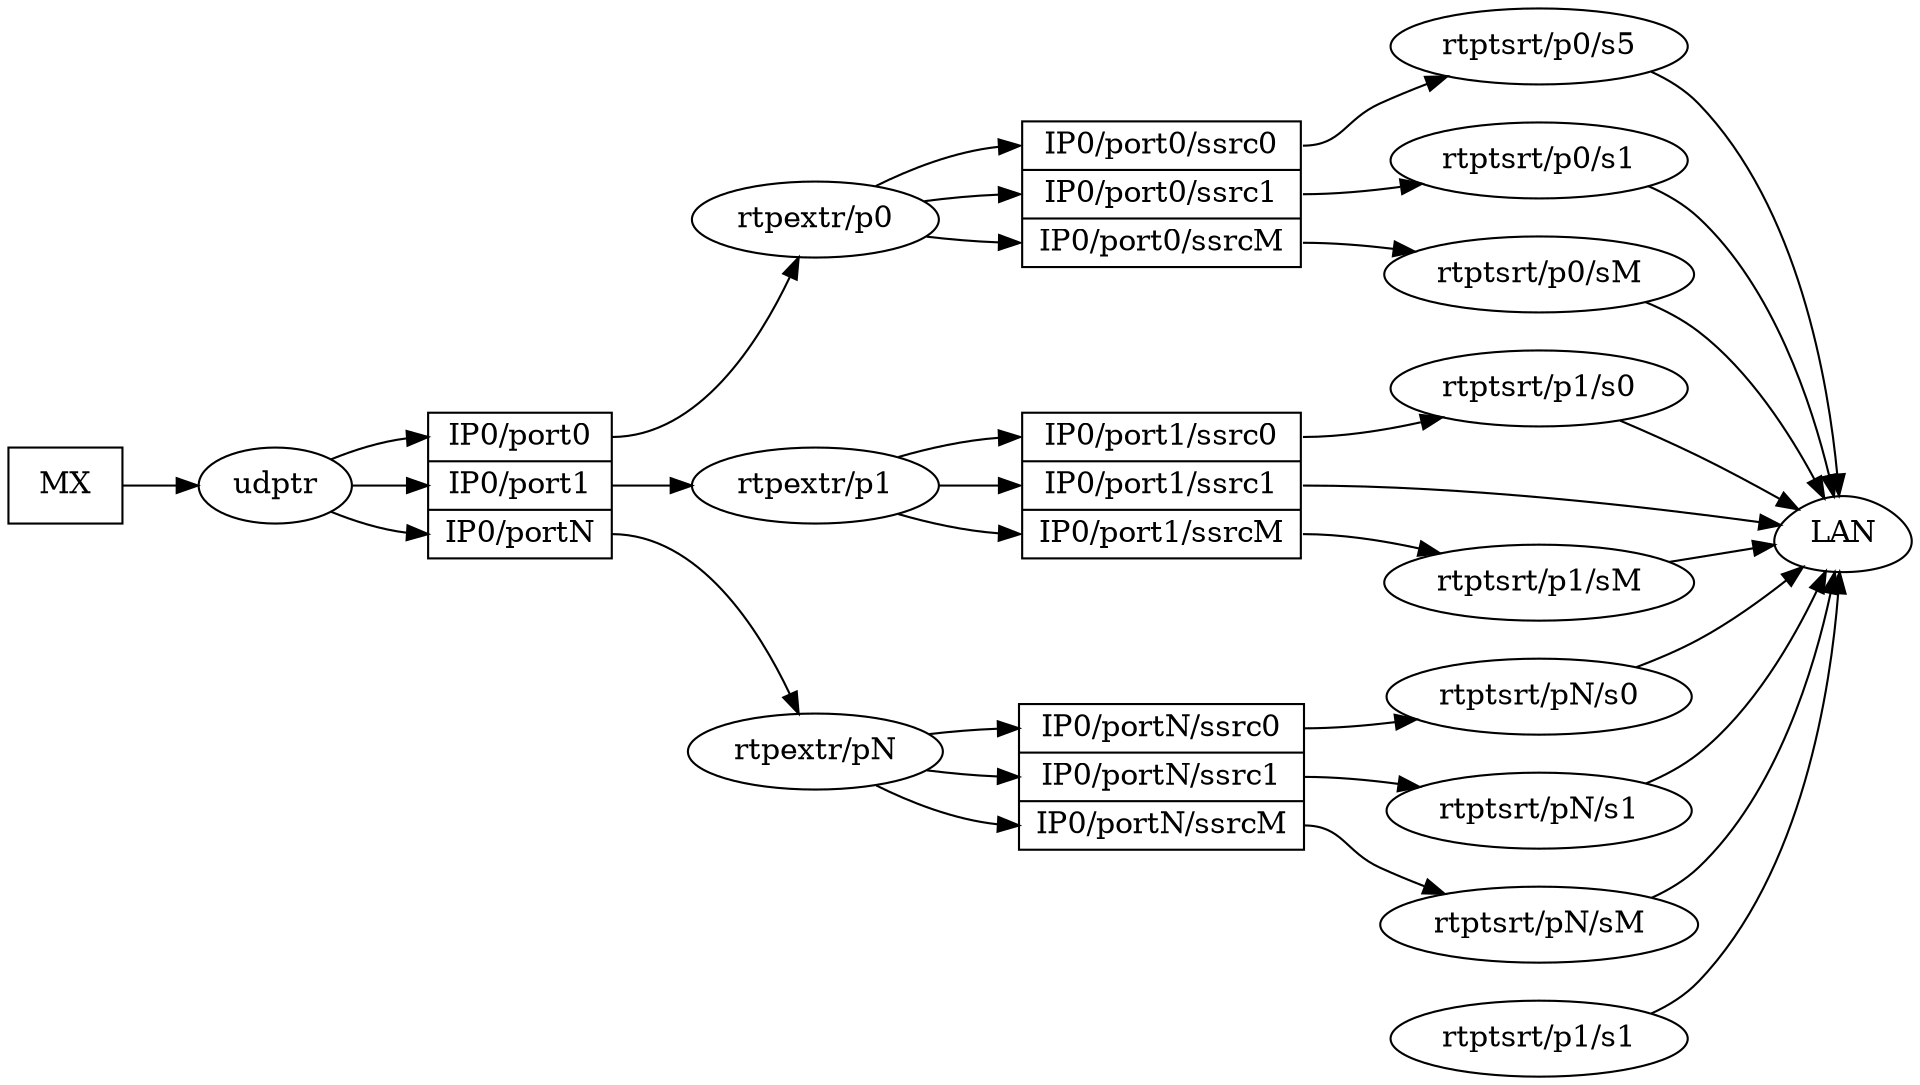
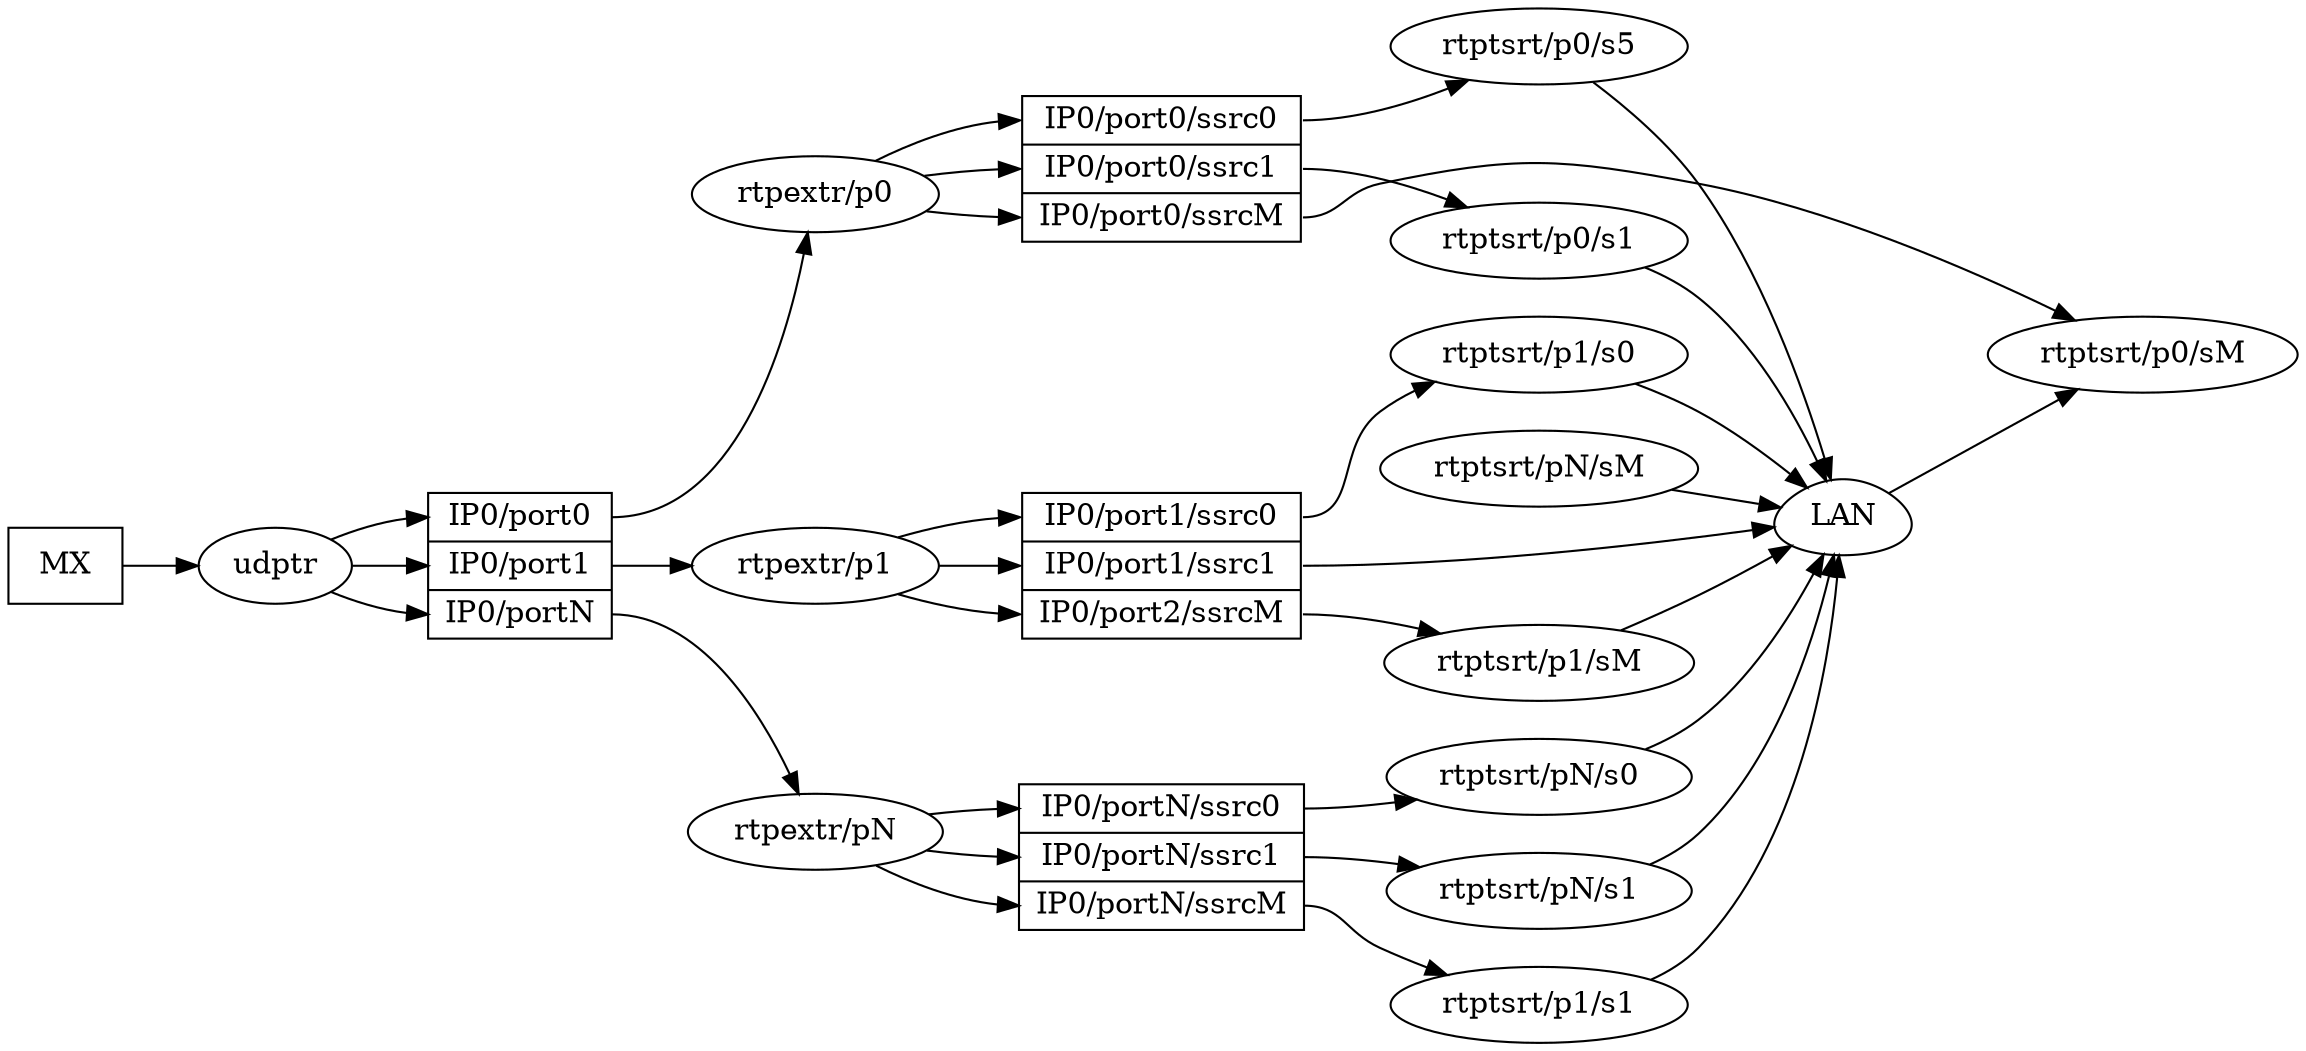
edge "rtptsrt/p0/sM" -> "LAN": reversed
node "IP0/port1/ssrc0": text "IP0/port1/ssrcM" -> "IP0/port2/ssrcM"
edge "IP0/portN/ssrc0" -> "rtptsrt/pN/sM": now "IP0/portN/ssrc0" -> "rtptsrt/p1/s1"
